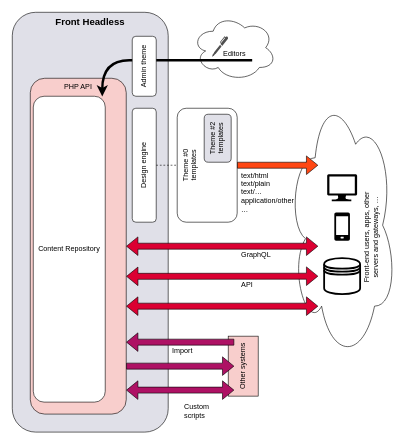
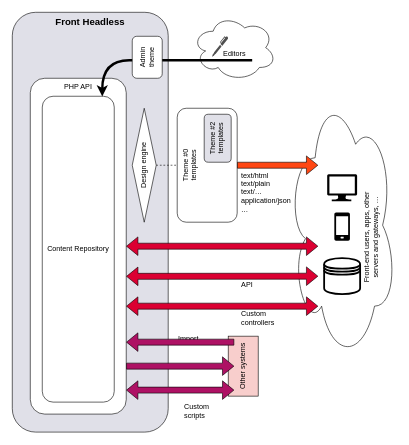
node "Admin theme": size 24x60 -> 30x42
node "PHP API": fillcolor #f8cecc -> #ffffff
node "Design engine": shape rounded rectangle -> diamond
node "text/html text/plain text/… application/other …": label "text/html text/plain text/… application/other …" -> "text/html text/plain text/… application/json …"
node "Content Repository": moved (69, 249) -> (78, 249)
node "GraphQL": removed
node "Custom controllers": added
node "Import": moved (189, 351) -> (195, 339)
